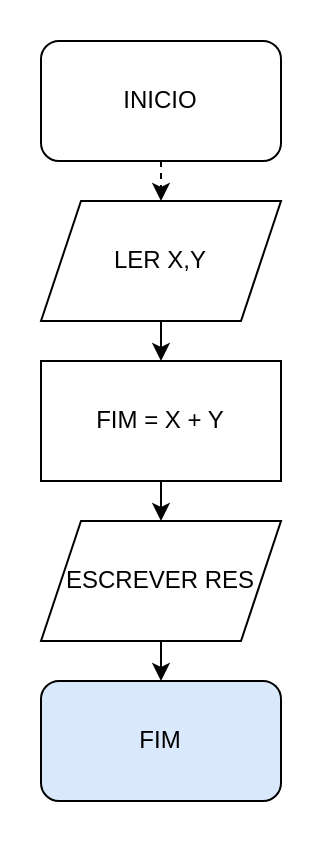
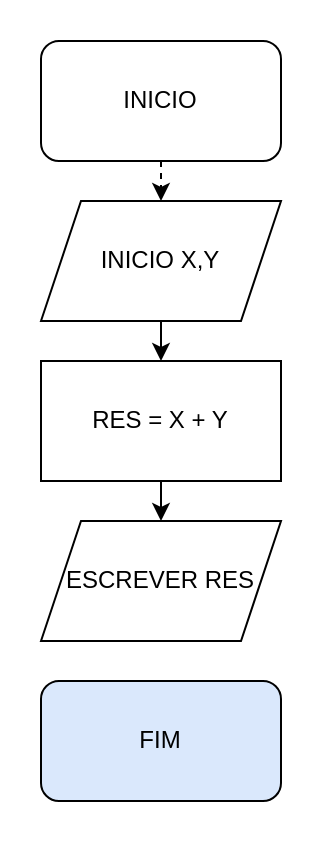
node "LER X,Y": label "LER X,Y" -> "INICIO X,Y"
node "FIM = X + Y": label "FIM = X + Y" -> "RES = X + Y"
edge "ESCREVER RES" -> "FIM": removed
